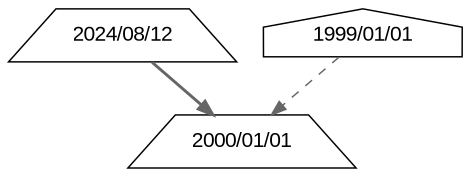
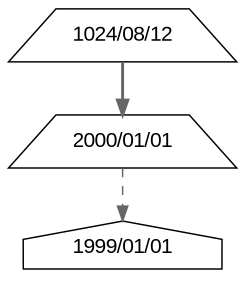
node "2024/08/12": label "2024/08/12" -> "1024/08/12"
edge "1999/01/01" -> "2000/01/01": reversed
